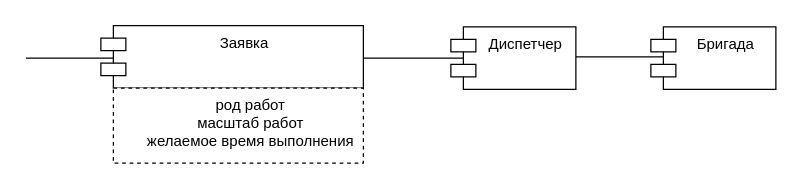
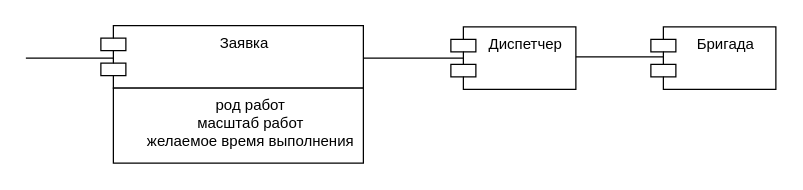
node "род работ масштаб работ желаемое время выполнения": style dashed -> solid
